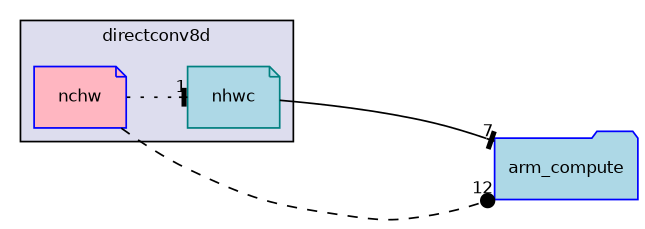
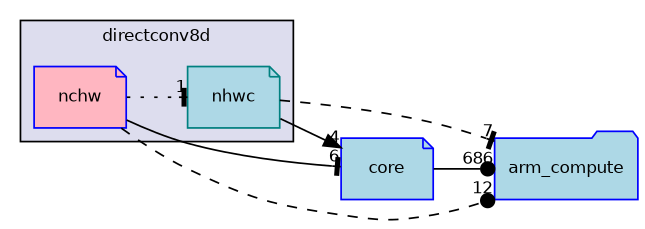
edge "nhwc" -> "arm_compute": style solid -> dashed
node "core": added
